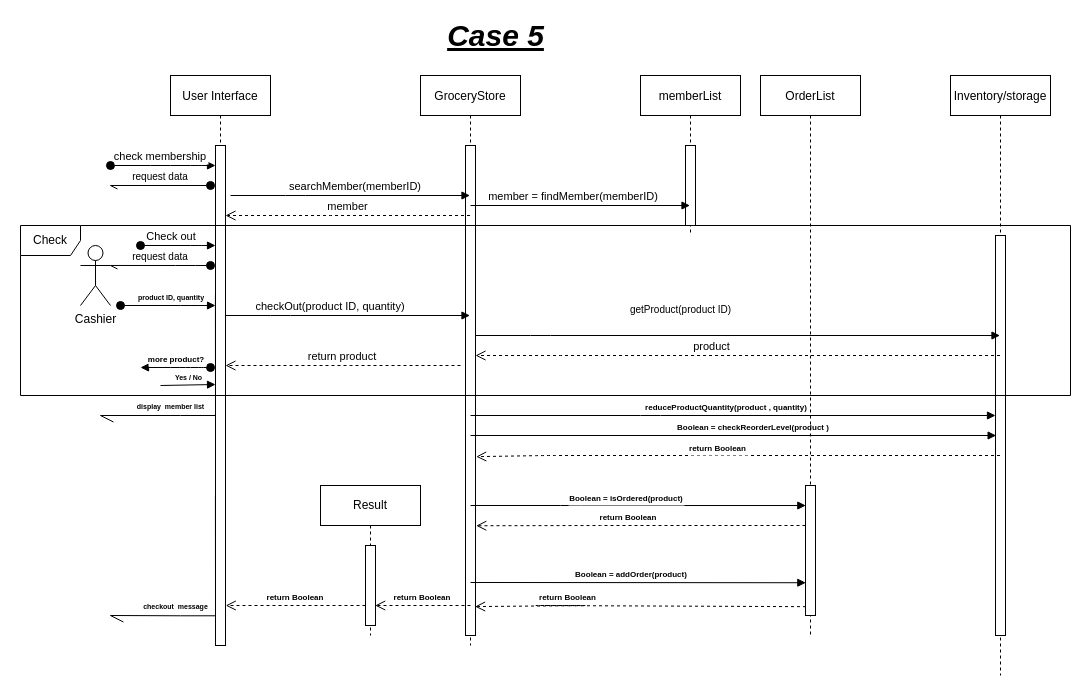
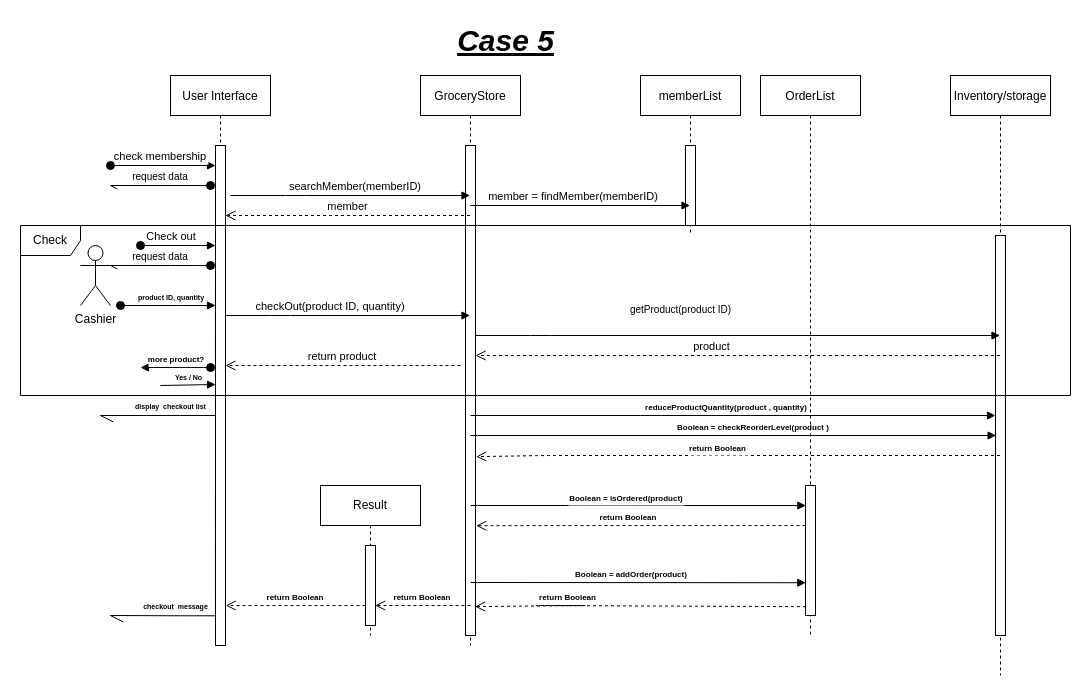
node "Case 5": moved (496, 36) -> (506, 41)
node "display member list": label "display member list" -> "display checkout list"
